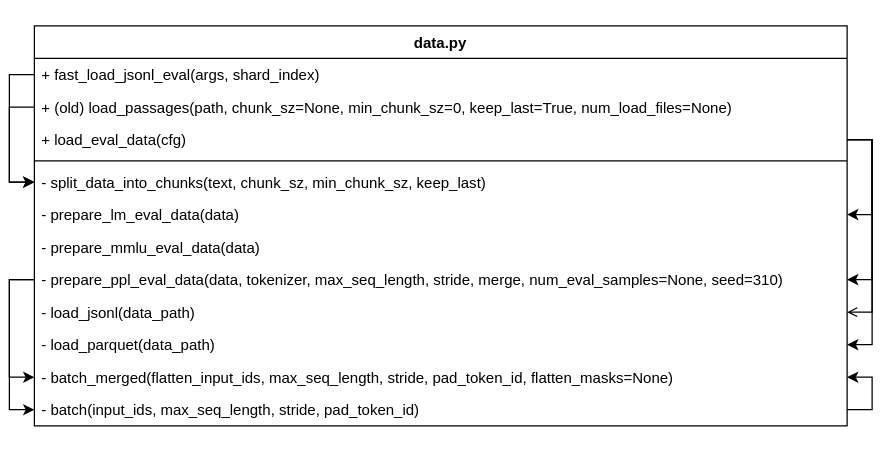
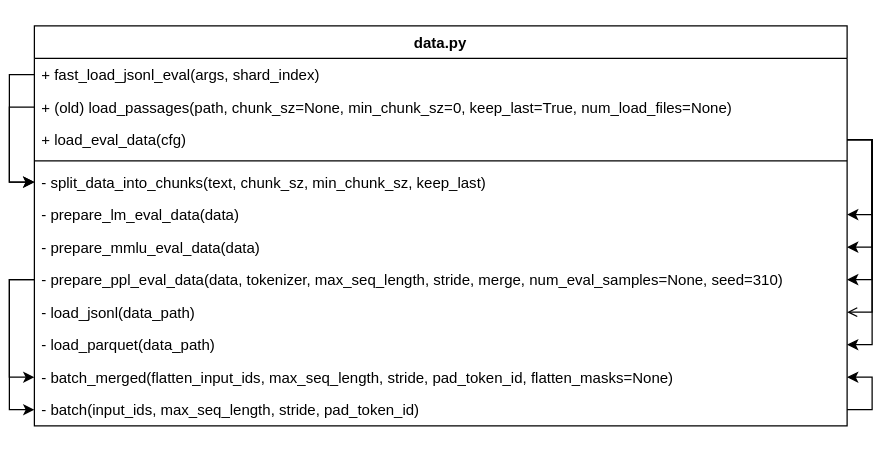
edge "+ load_eval_data(cfg)" -> "- prepare_mmlu_eval_data(data)": added
